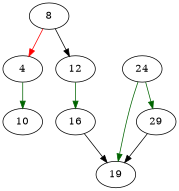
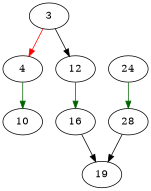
node "8": label "8" -> "3"
edge "24" -> "19": removed
node "29": label "29" -> "28"
